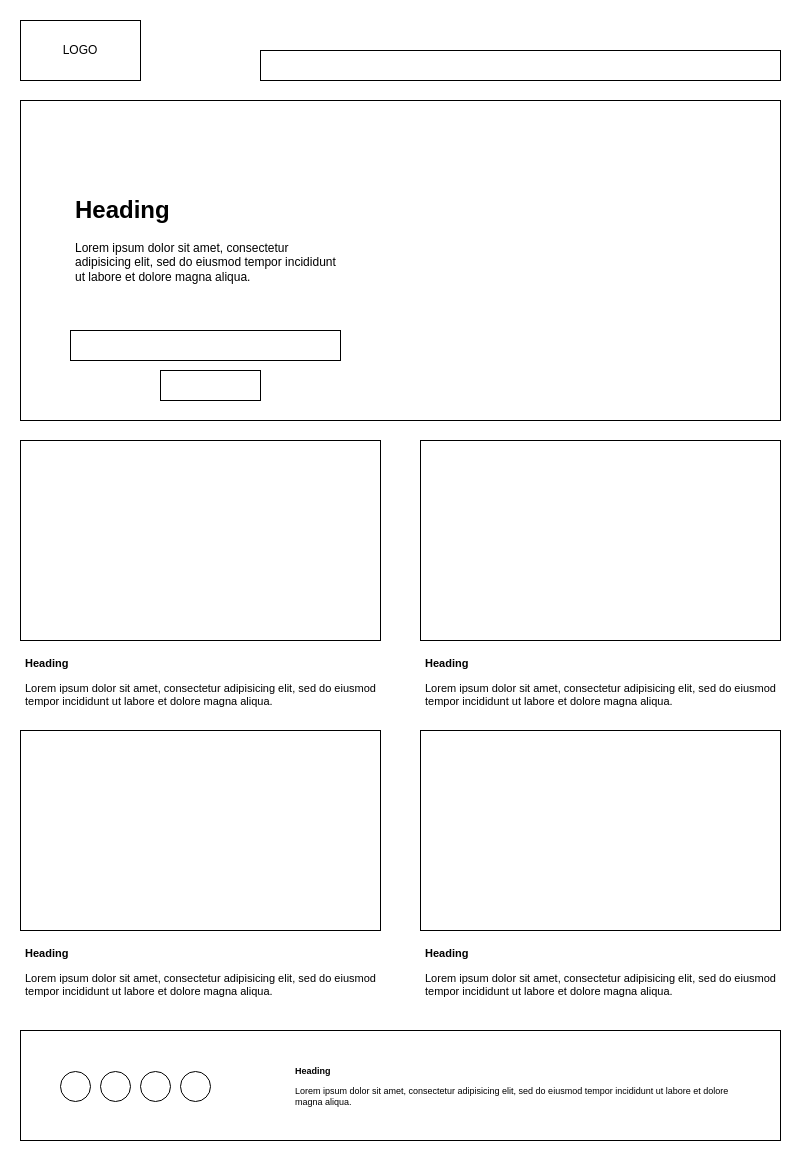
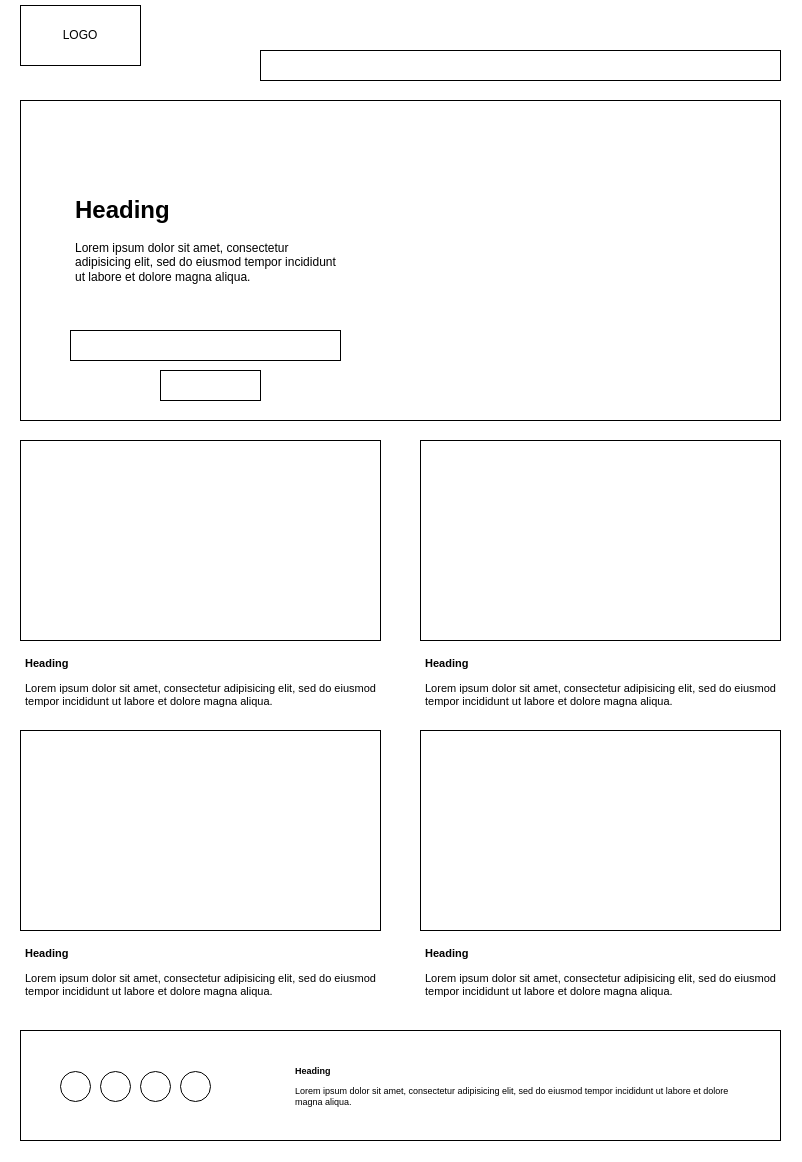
node "LOGO": moved (81, 51) -> (81, 36)
